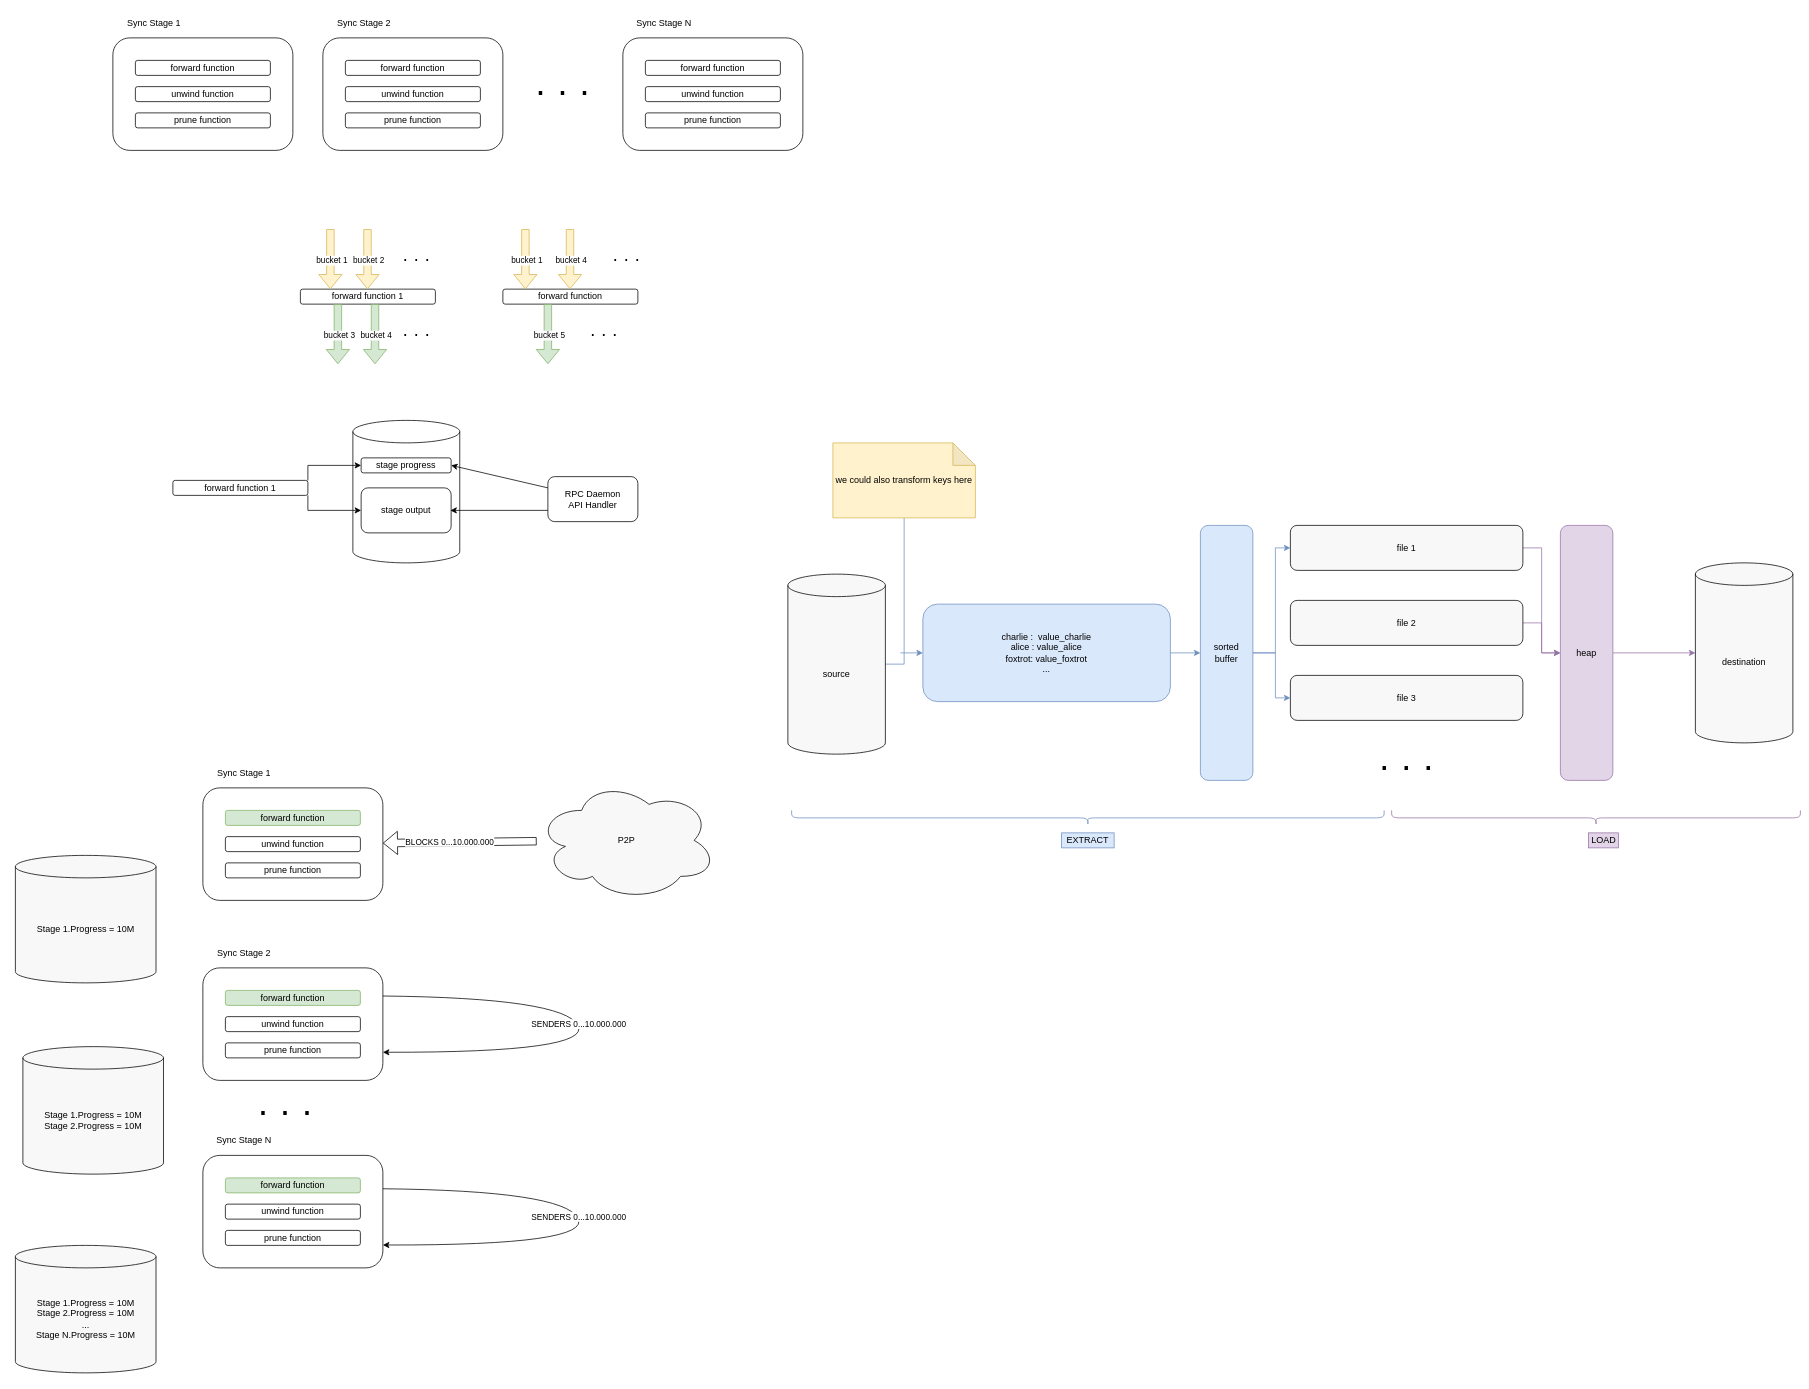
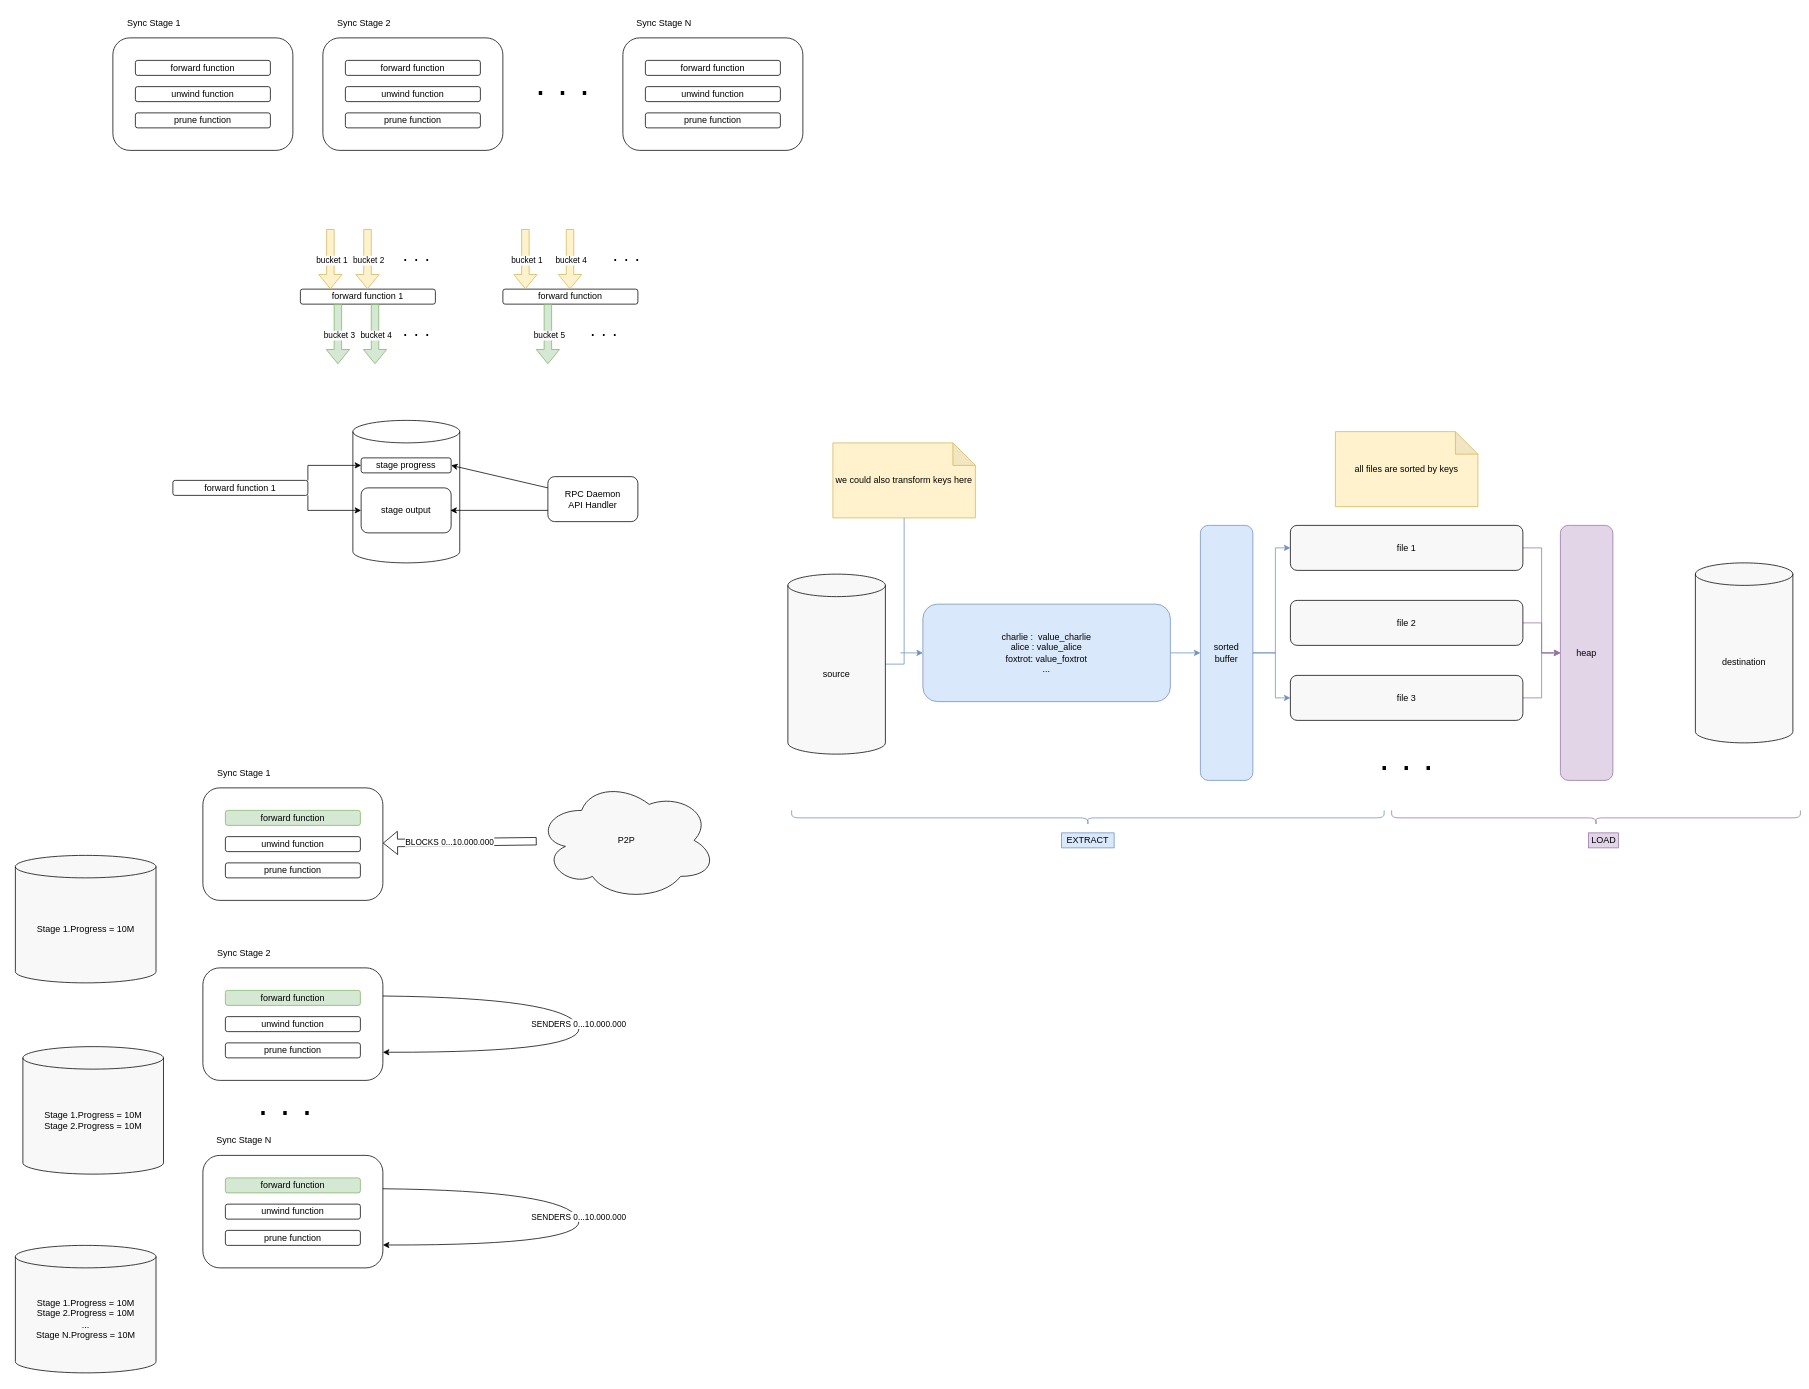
node "all files are sorted by keys": added
edge "heap" -> "destination": removed
edge "file 3" -> "heap": added
